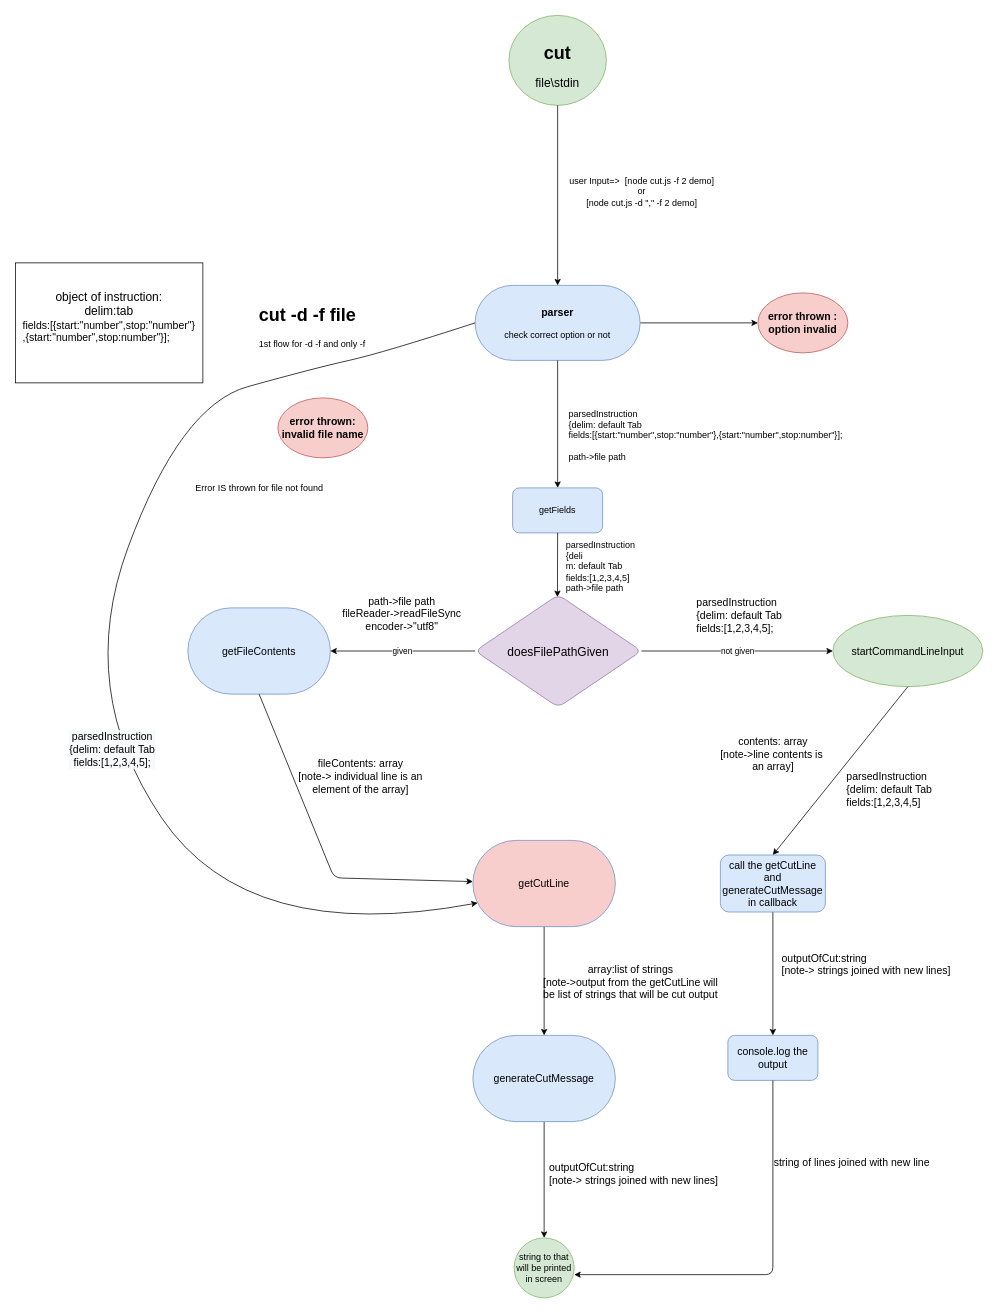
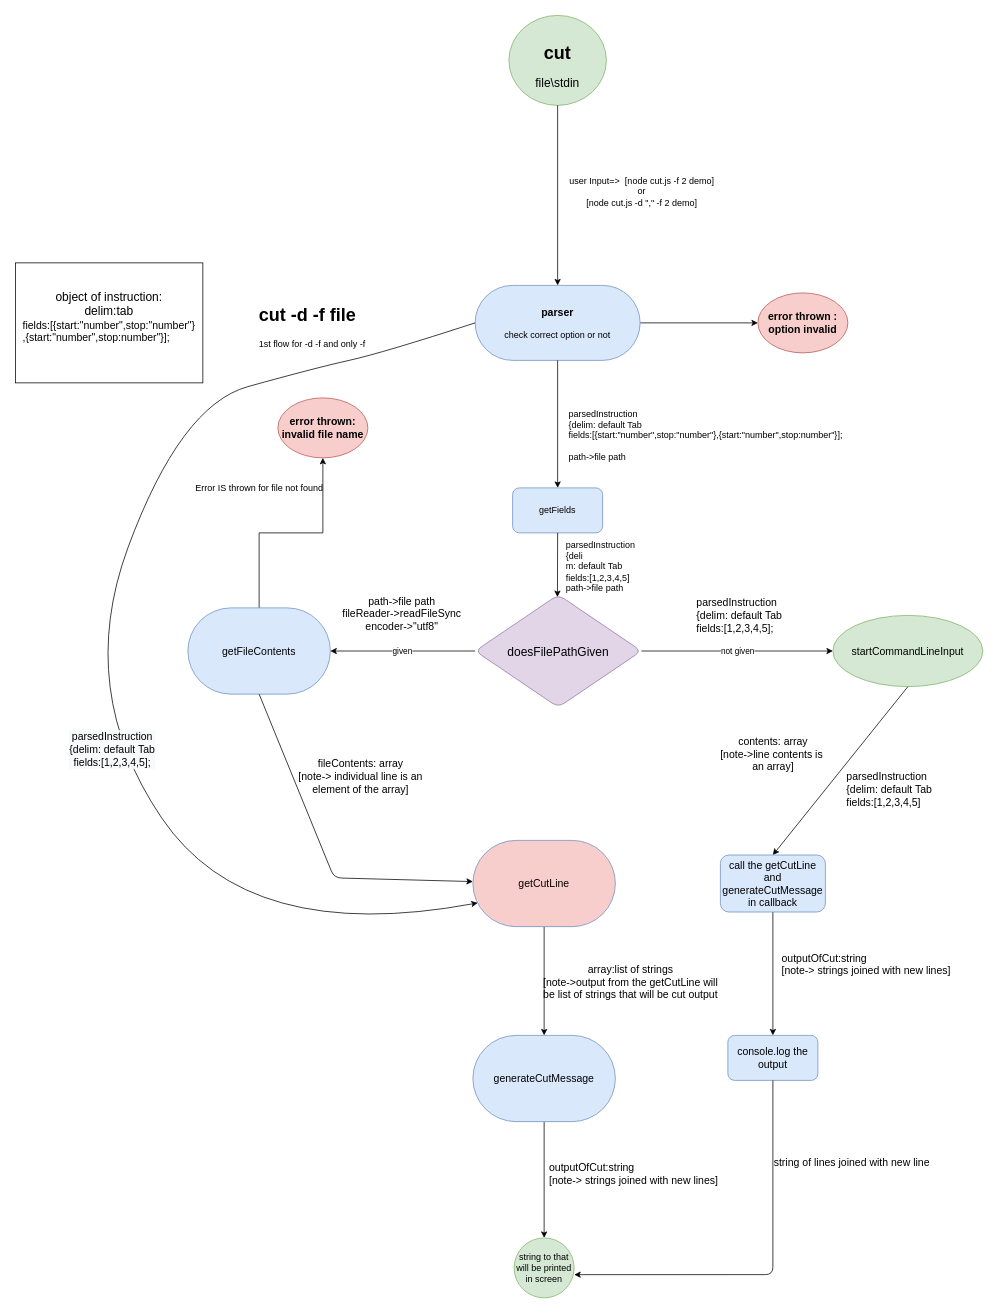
edge "getFileContents" -> "error thrown: invalid file name": added
